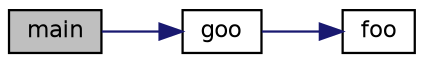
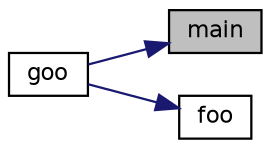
edge "main" -> "goo": reversed
